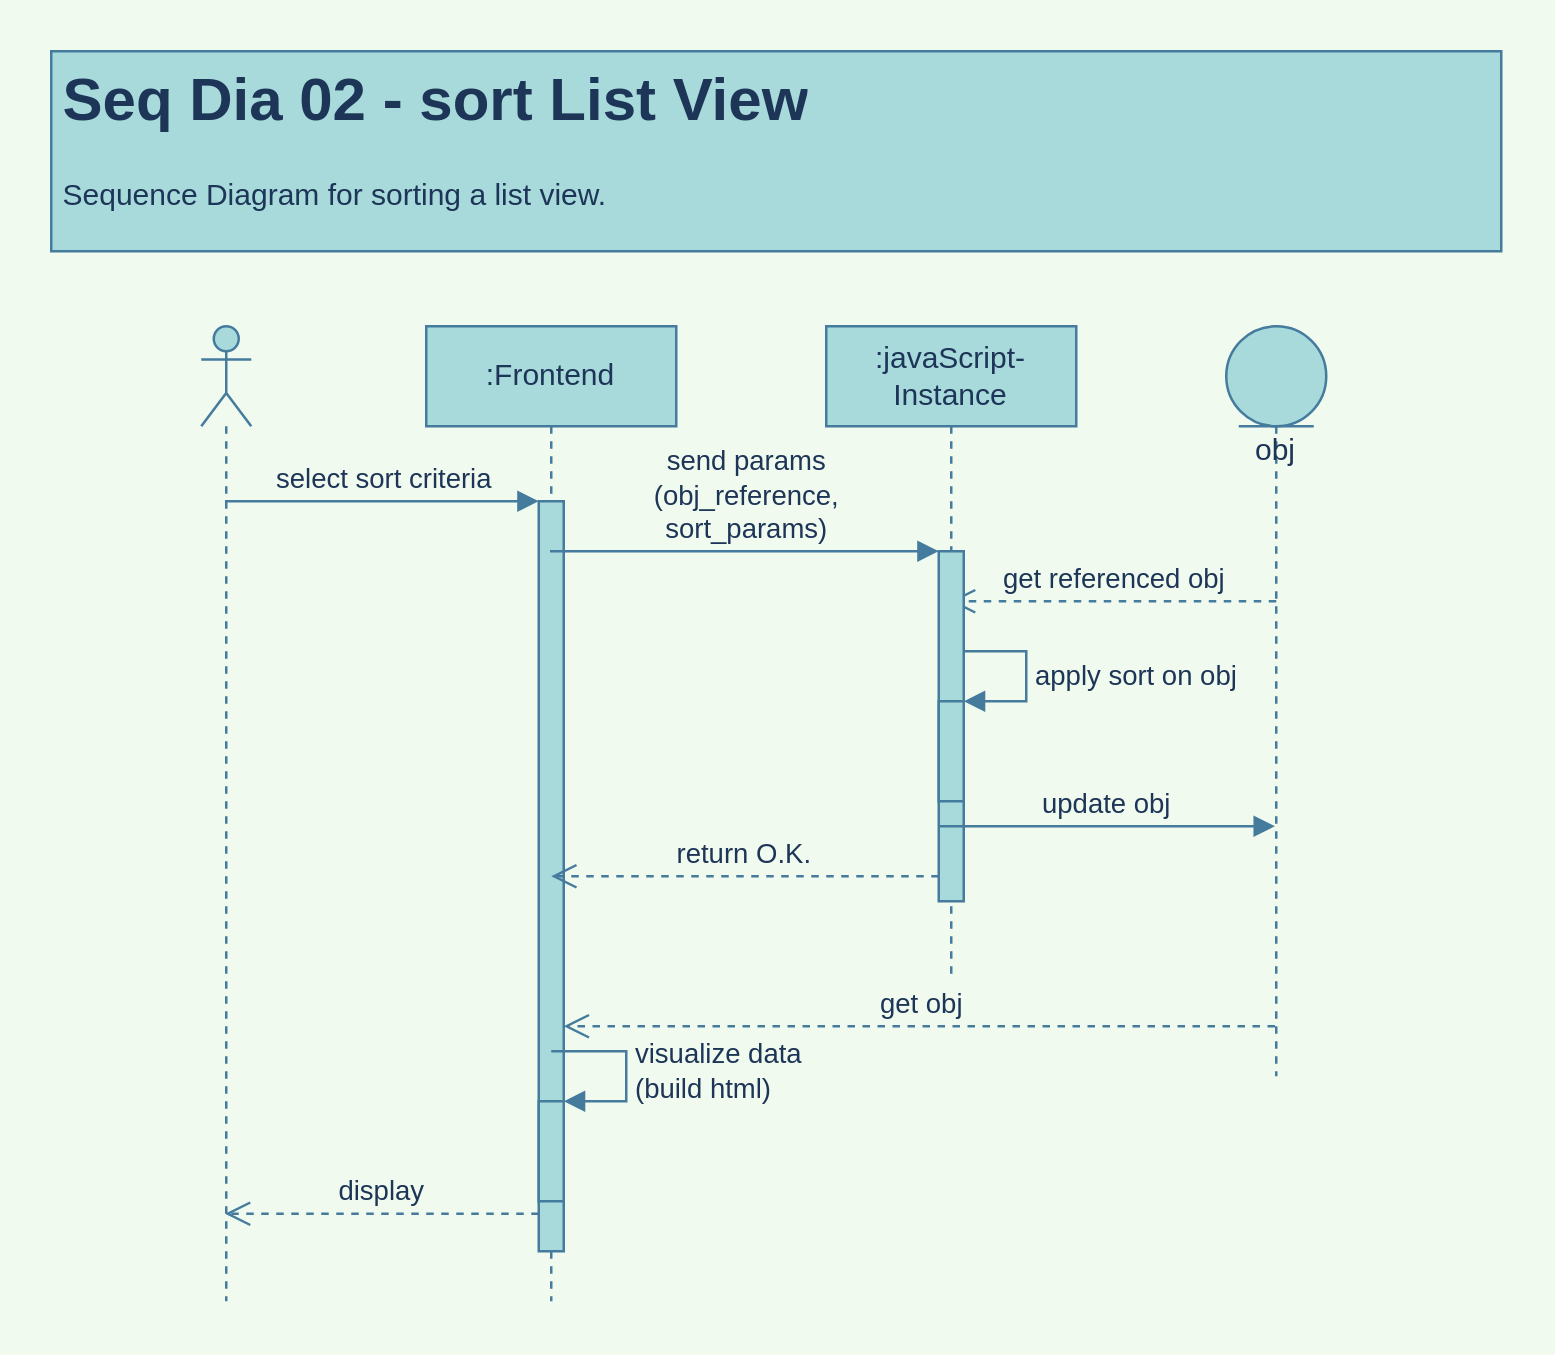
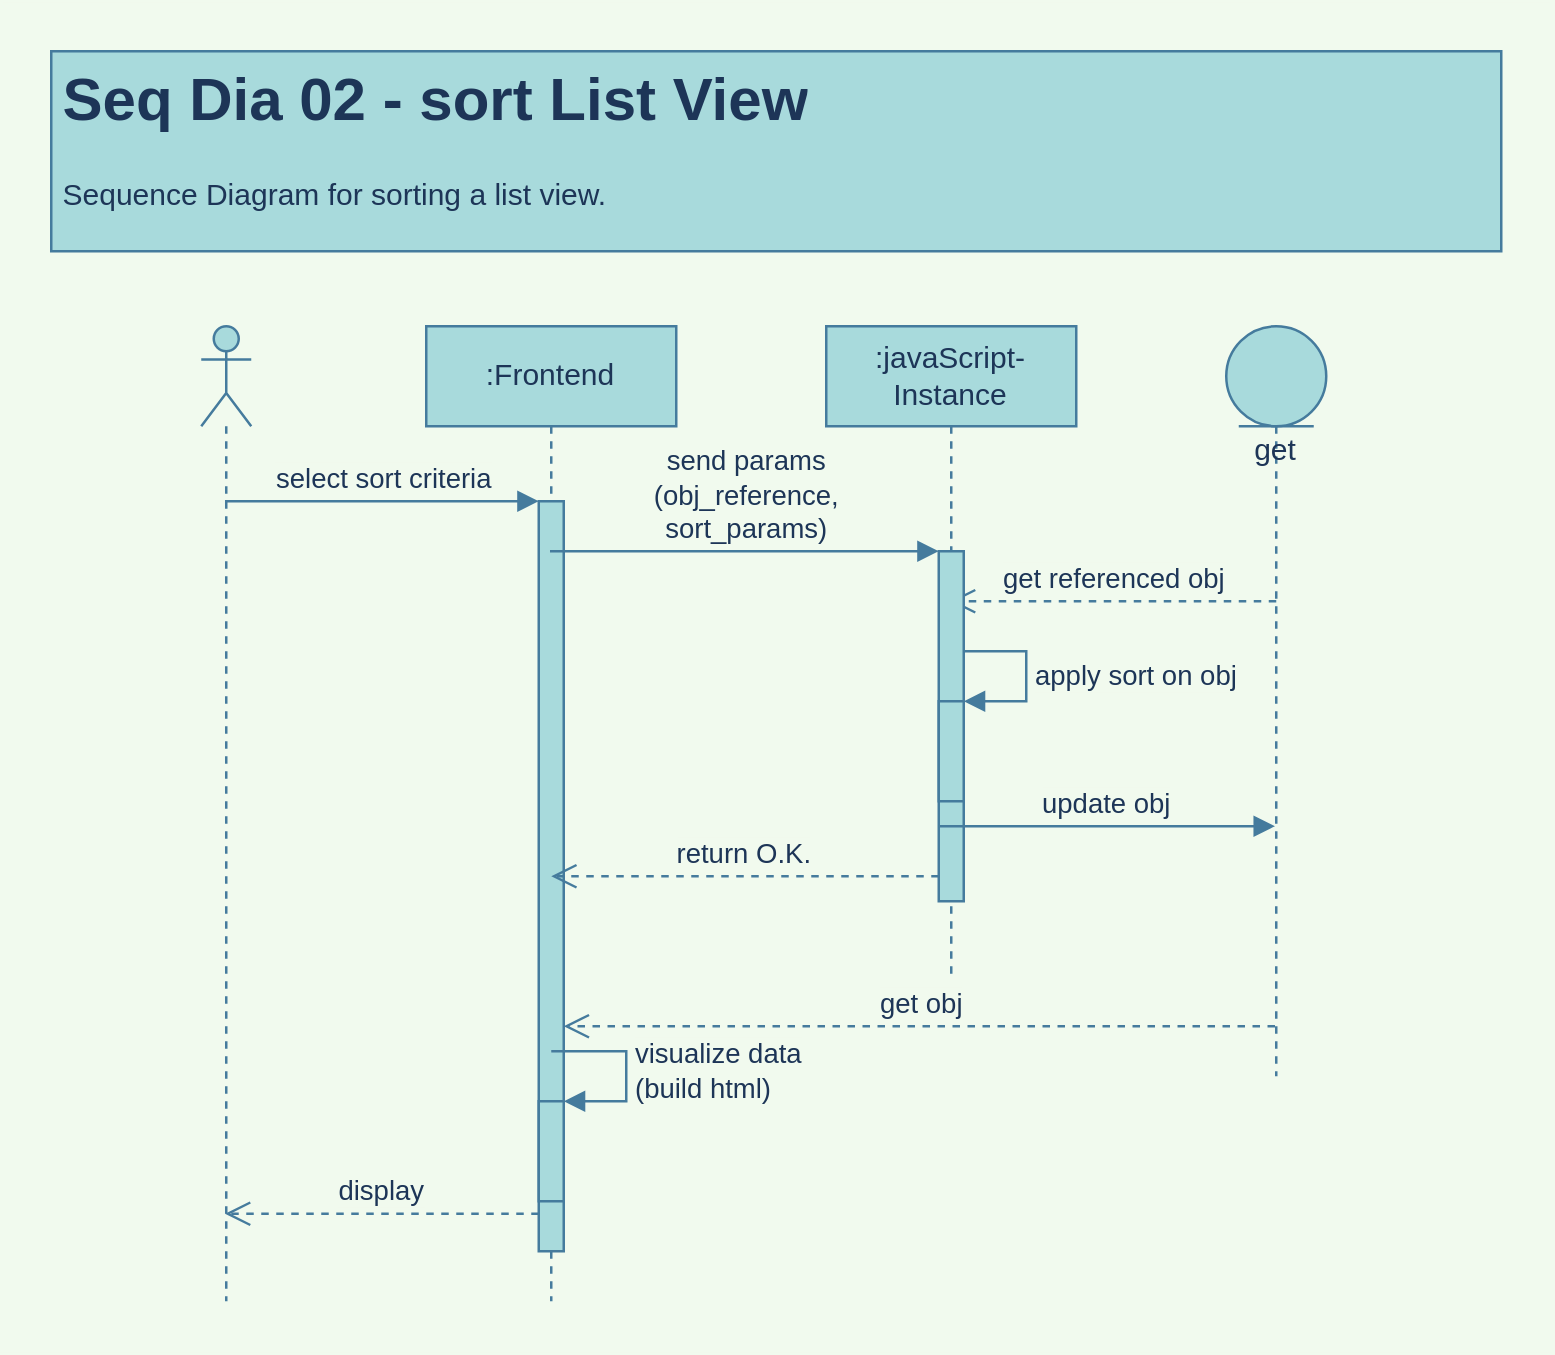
node "obj": label "obj" -> "get"
